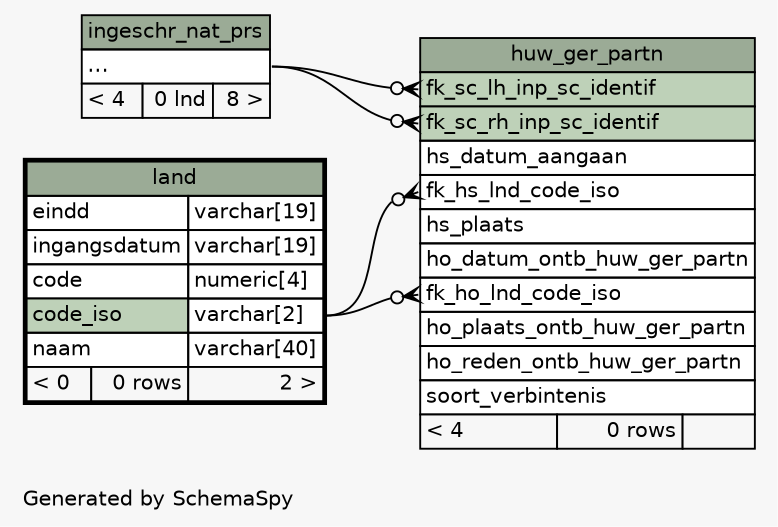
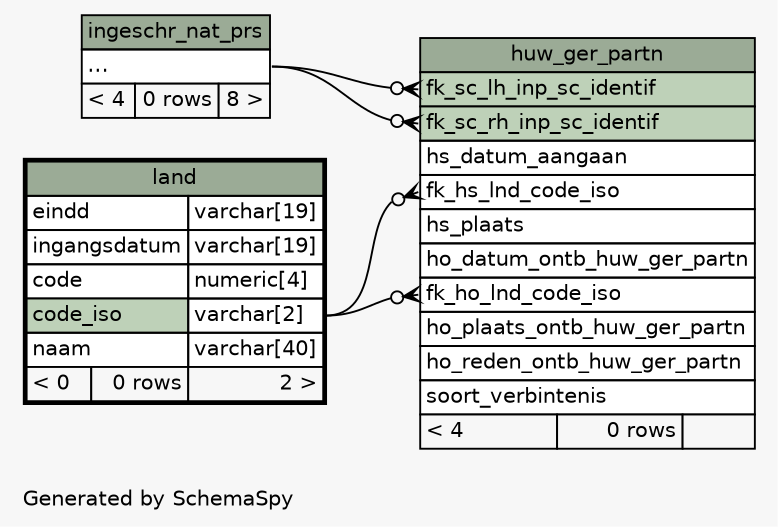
node "ingeschr_nat_prs": text "0 lnd" -> "0 rows"
